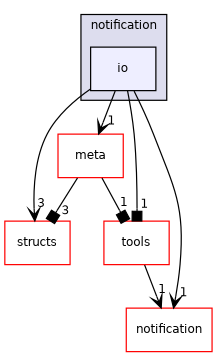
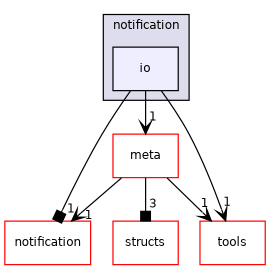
edge "io" -> "structs": removed
edge "io" -> "tools": arrowhead box -> vee
edge "io" -> "notification": arrowhead vee -> box
edge "meta" -> "tools": arrowhead box -> vee
edge "tools" -> "notification": now "meta" -> "notification"
